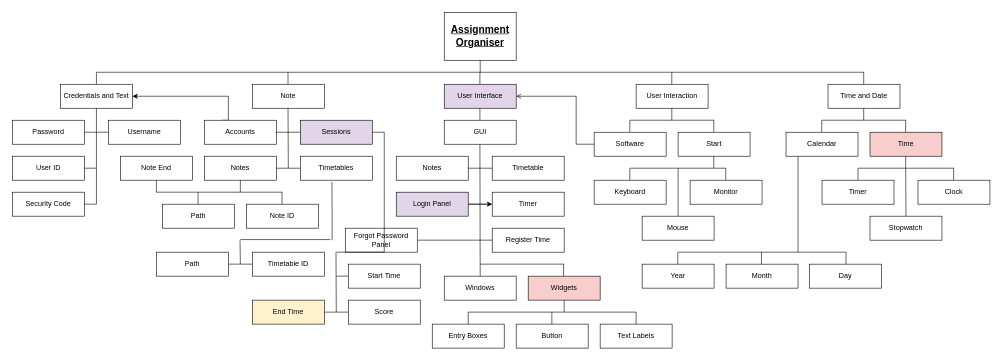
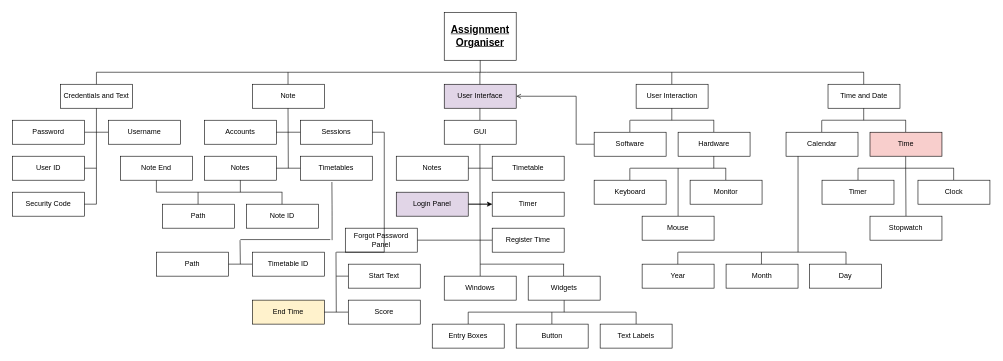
edge "Accounts" -> "Credentials and Text": removed
node "Sessions": fillcolor #e1d5e7 -> #ffffff
node "Start": label "Start" -> "Hardware"
node "Start Time": label "Start Time" -> "Start Text"
node "Widgets": fillcolor #f8cecc -> #ffffff
